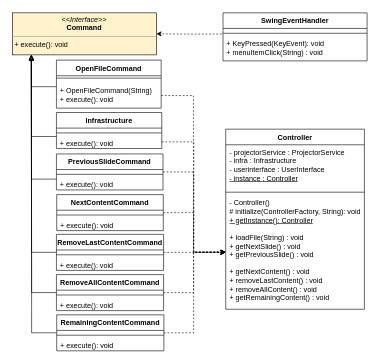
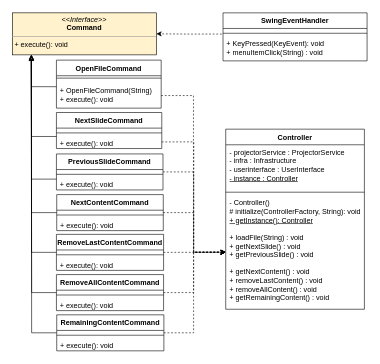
node "Infrastructure": label "Infrastructure" -> "NextSlideCommand"
edge "NextContentCommand" -> "<<Interface>> Command + execute(): void": added
